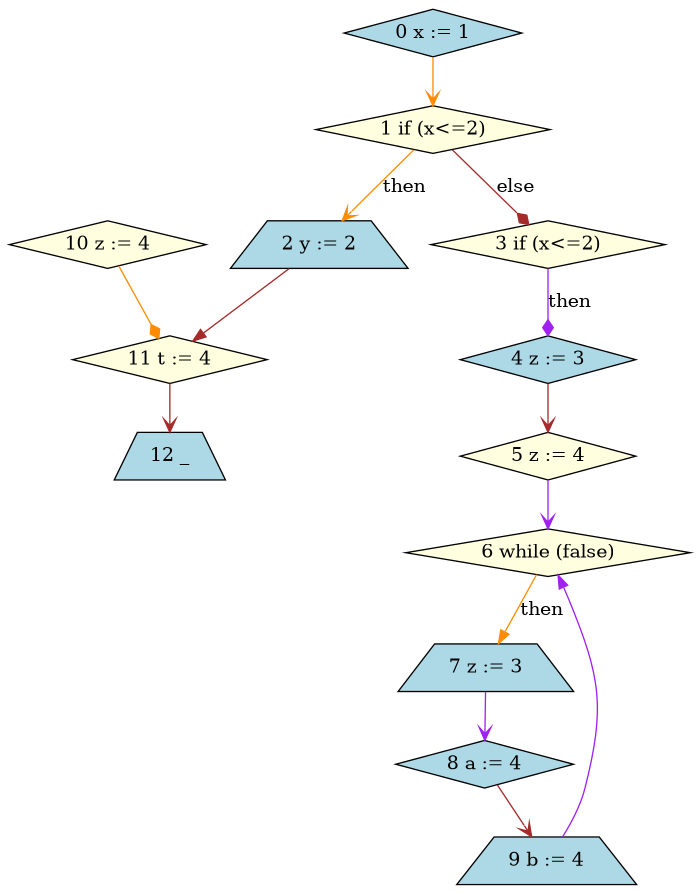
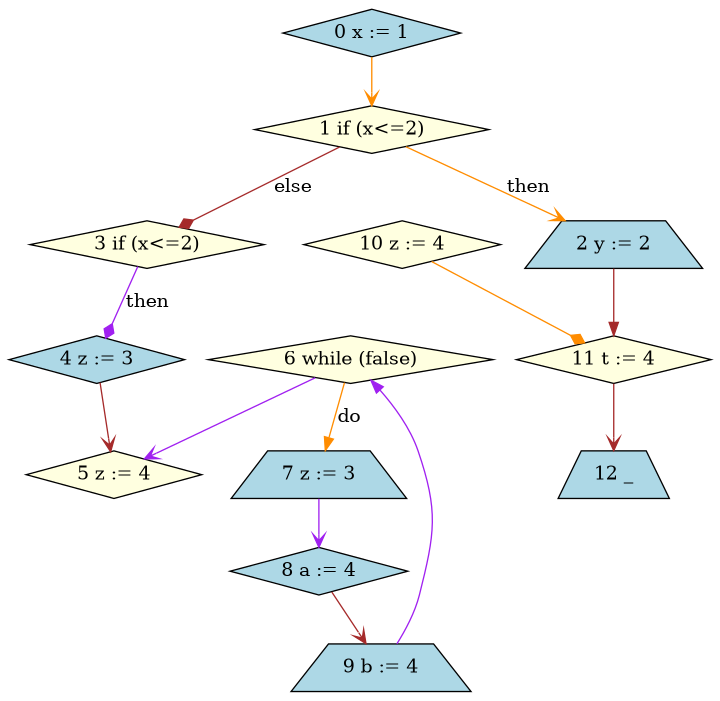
edge "5 z := 4" -> "6 while (false)": reversed
edge "6 while (false)" -> "7 z := 3": label "then" -> "do"
